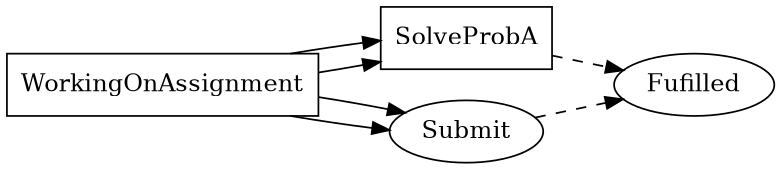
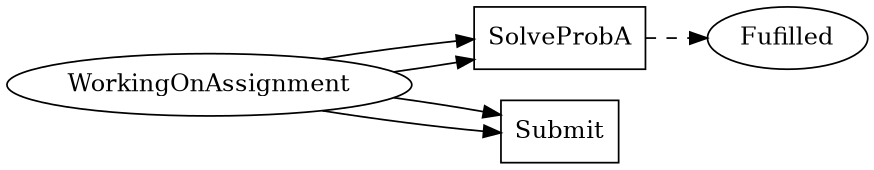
node "WorkingOnAssignment": shape box -> ellipse
edge "Submit" -> "Fufilled": removed
node "Submit": shape ellipse -> box
